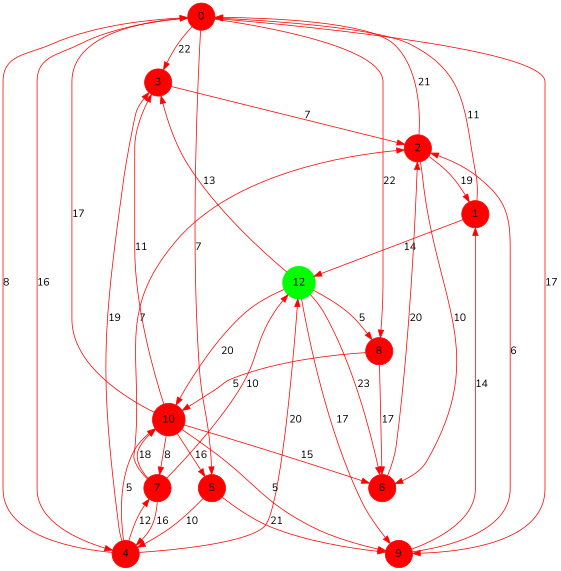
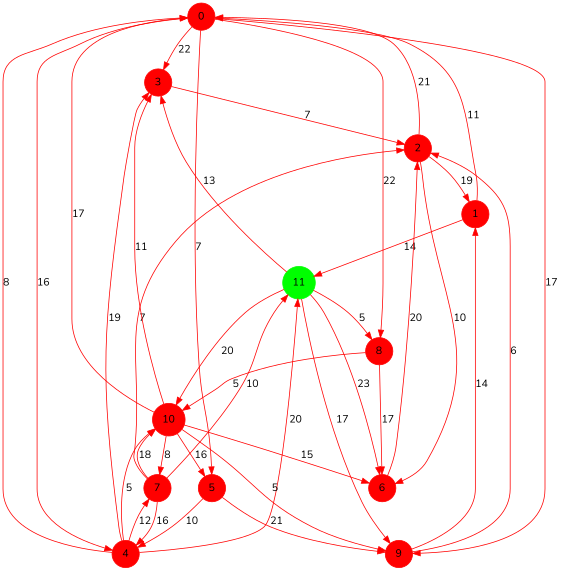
node "12": label "12" -> "11"
